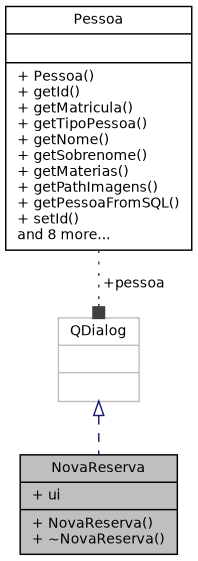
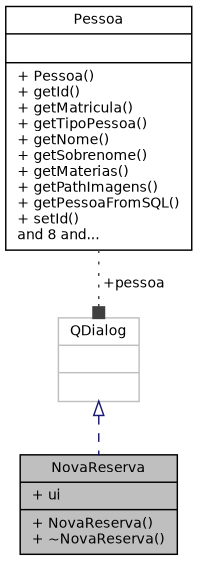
node "Pessoa": text "and 8 more..." -> "and 8 and..."
